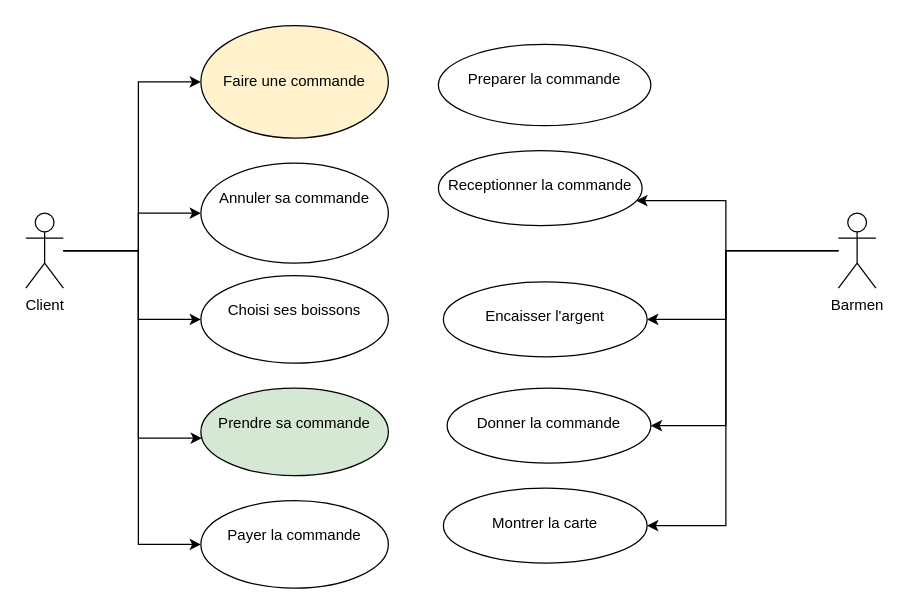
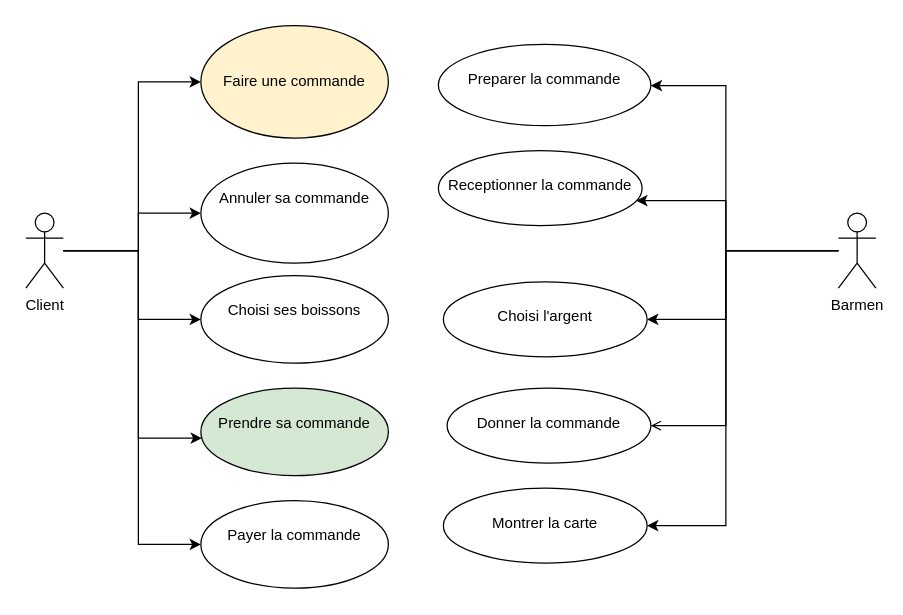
edge "Barmen" -> "Preparer la commande": added
node "Encaisser l'argent": label "Encaisser l'argent" -> "Choisi l'argent"
edge "Barmen" -> "Donner la commande": arrowhead classic -> open
